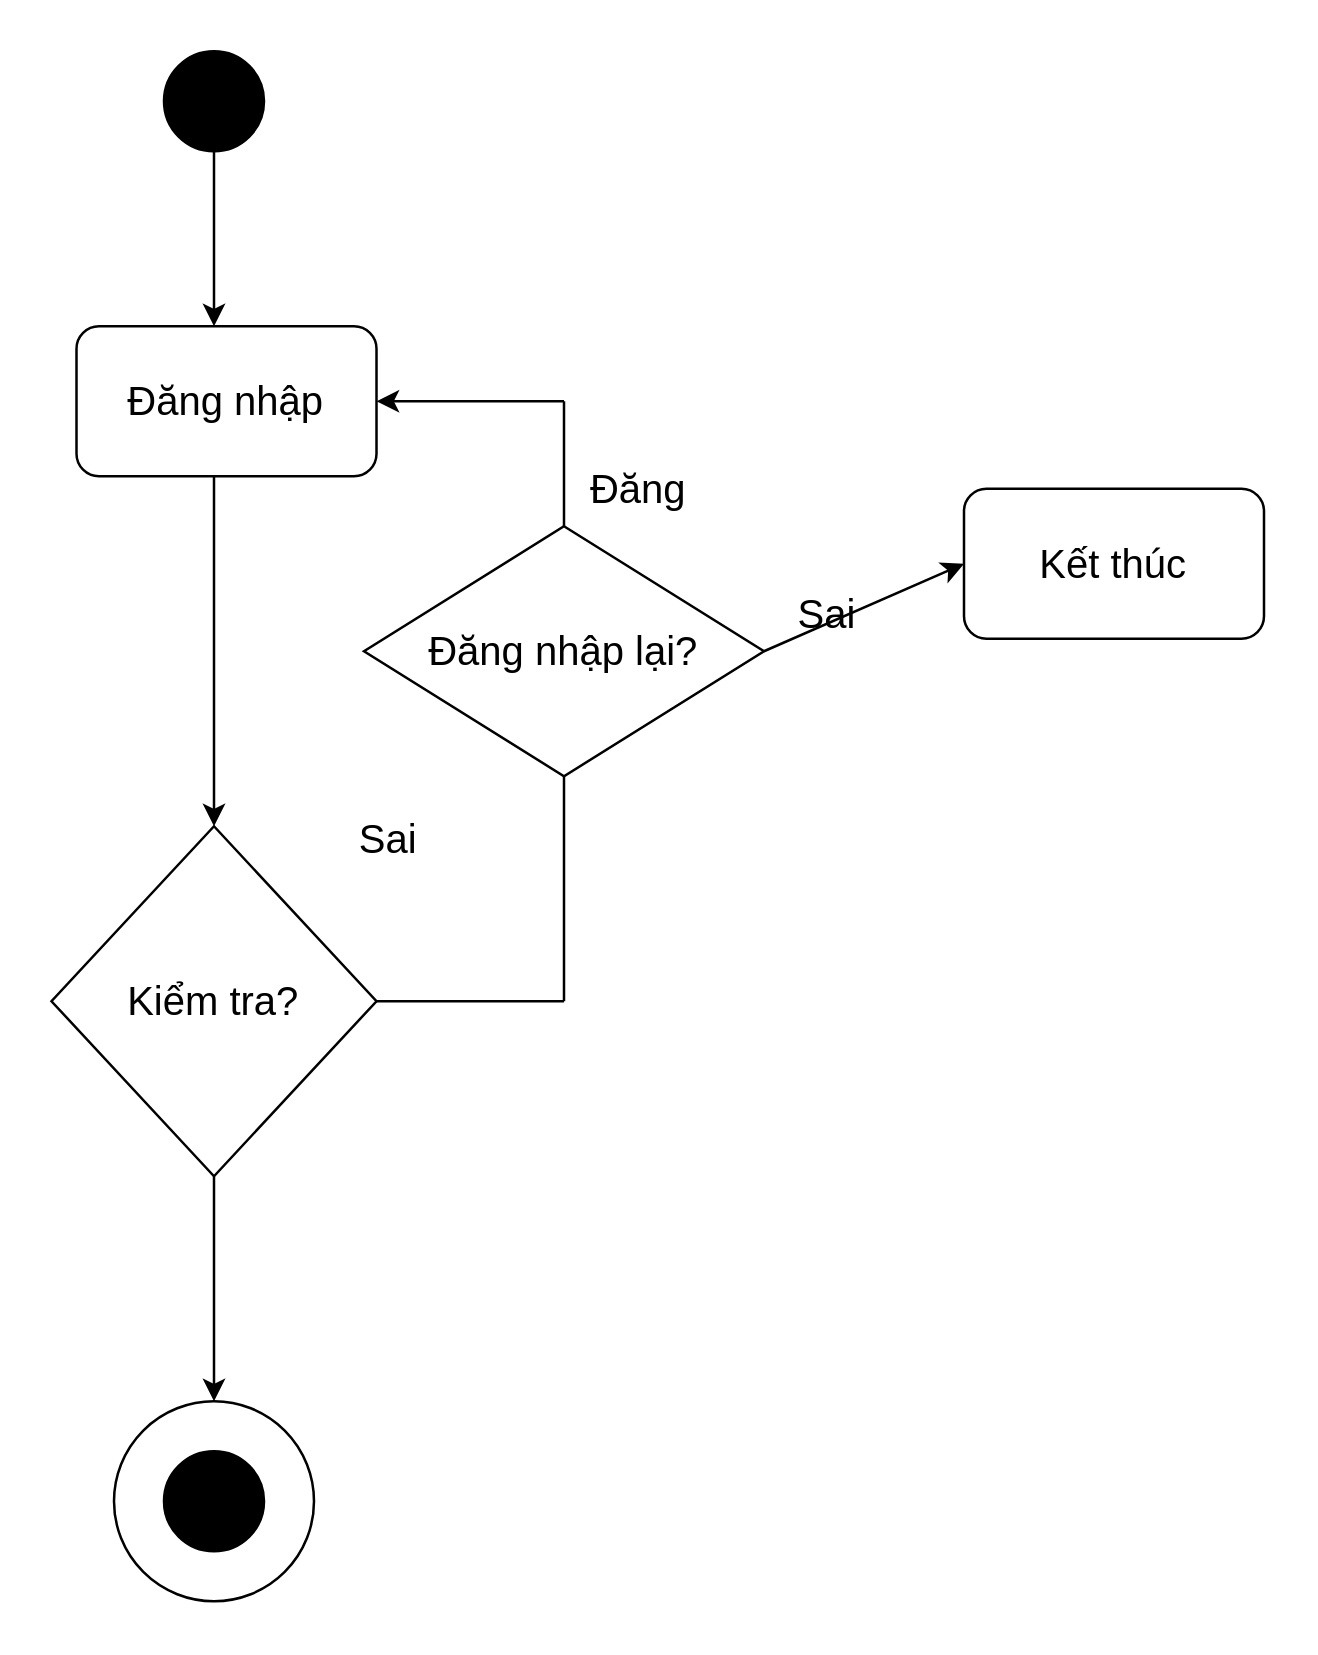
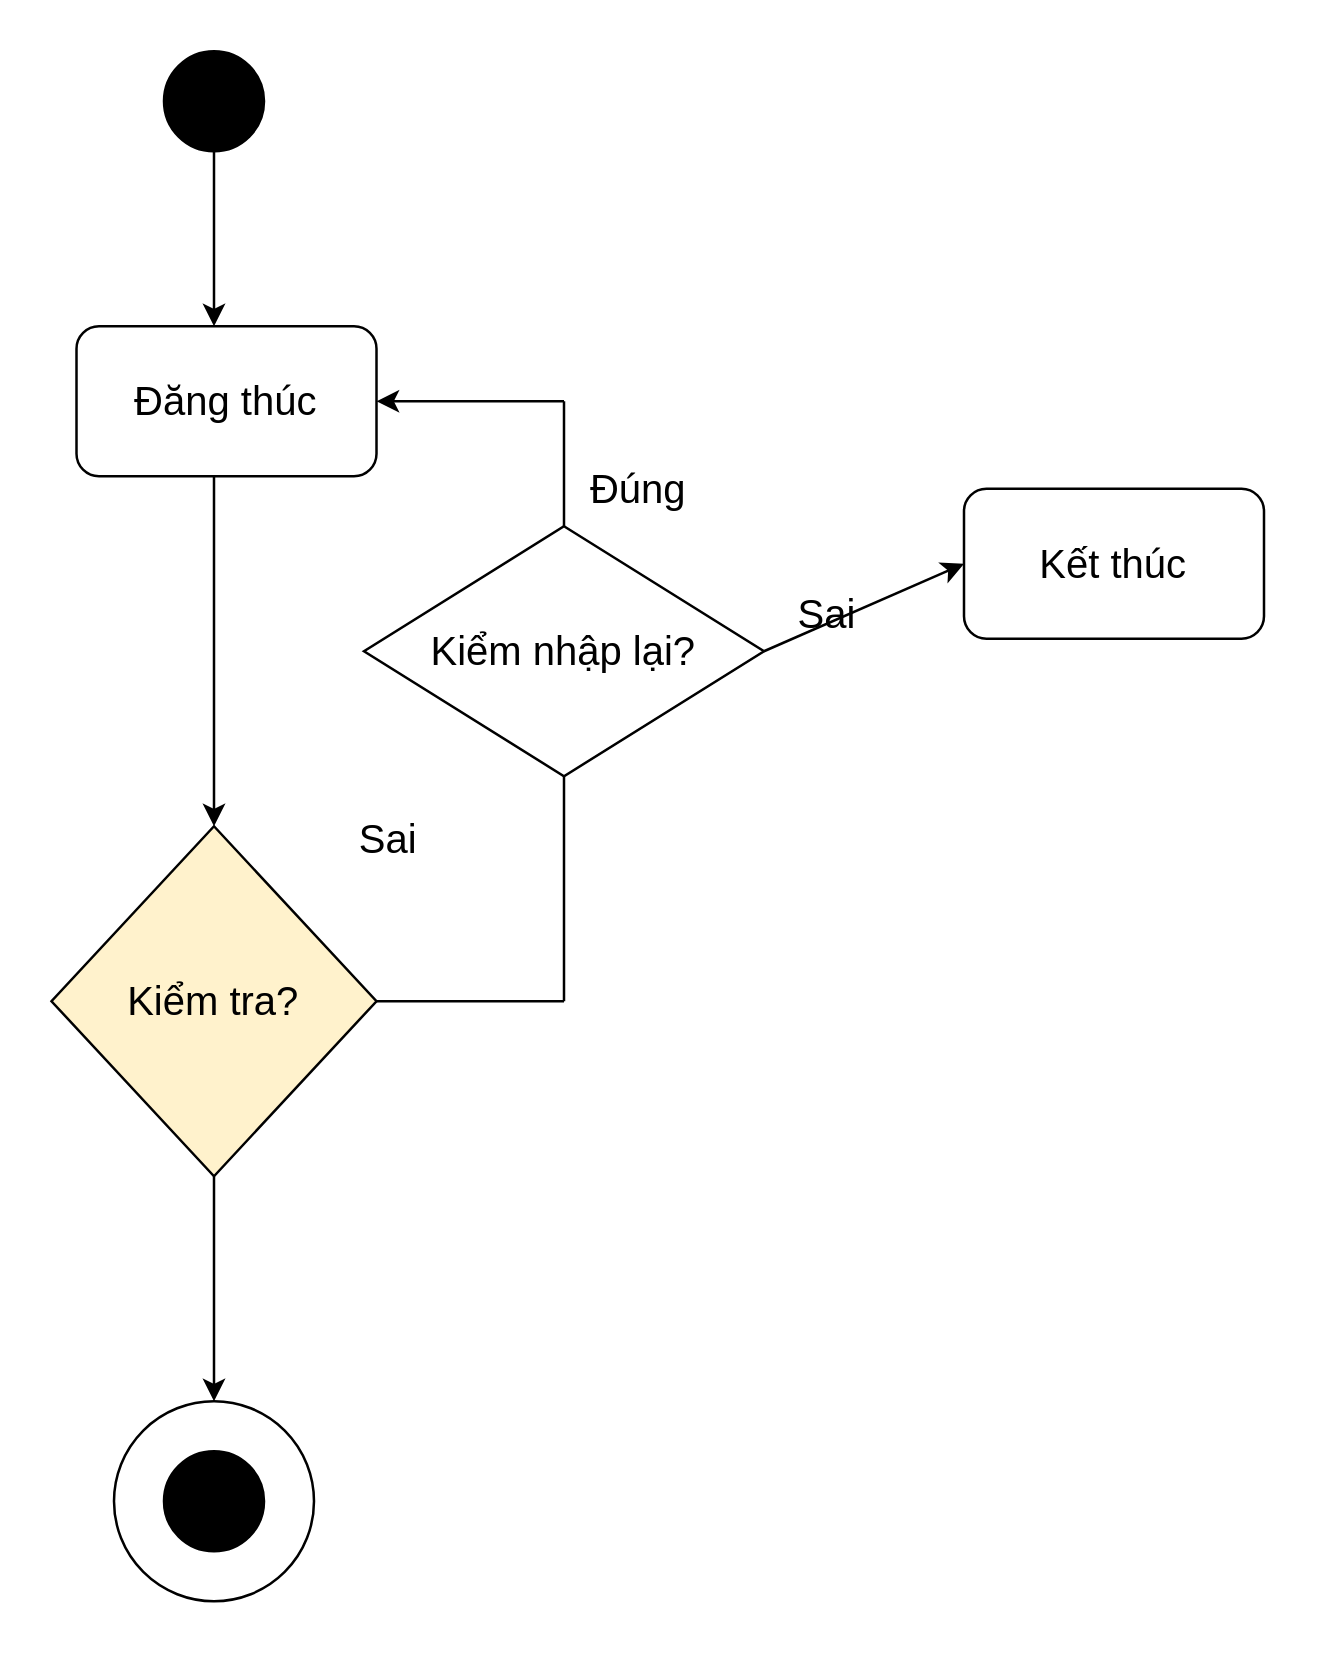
node "Đăng nhập": label "Đăng nhập" -> "Đăng thúc"
node "Đăng": label "Đăng" -> "Đúng"
node "Đăng nhập lại?": label "Đăng nhập lại?" -> "Kiểm nhập lại?"
node "Kiểm tra?": fillcolor #ffffff -> #fff2cc
